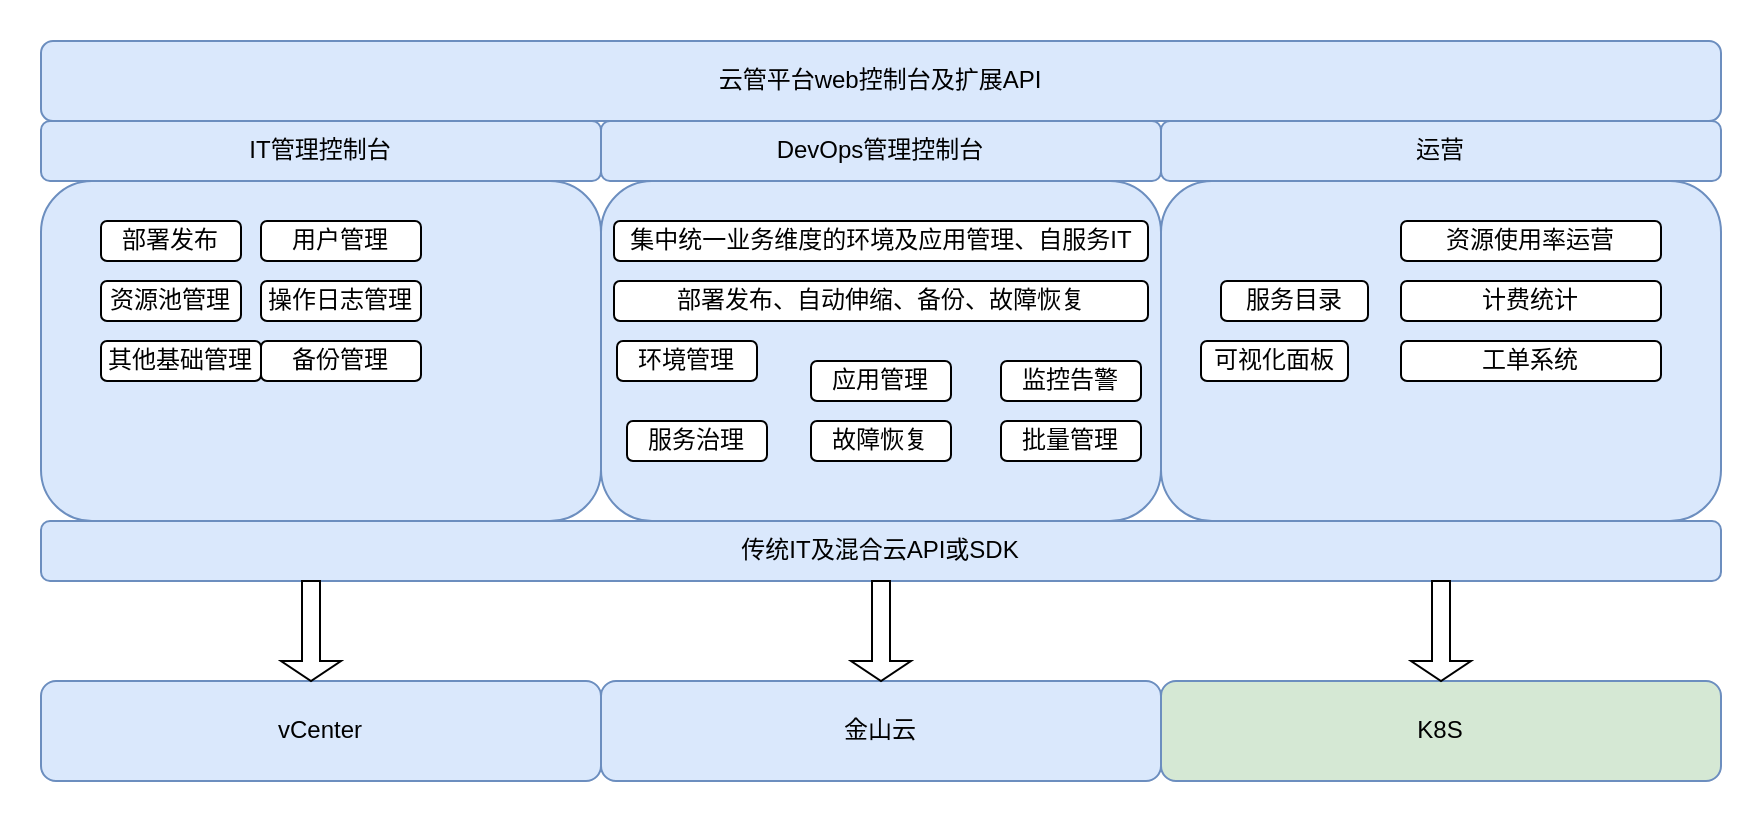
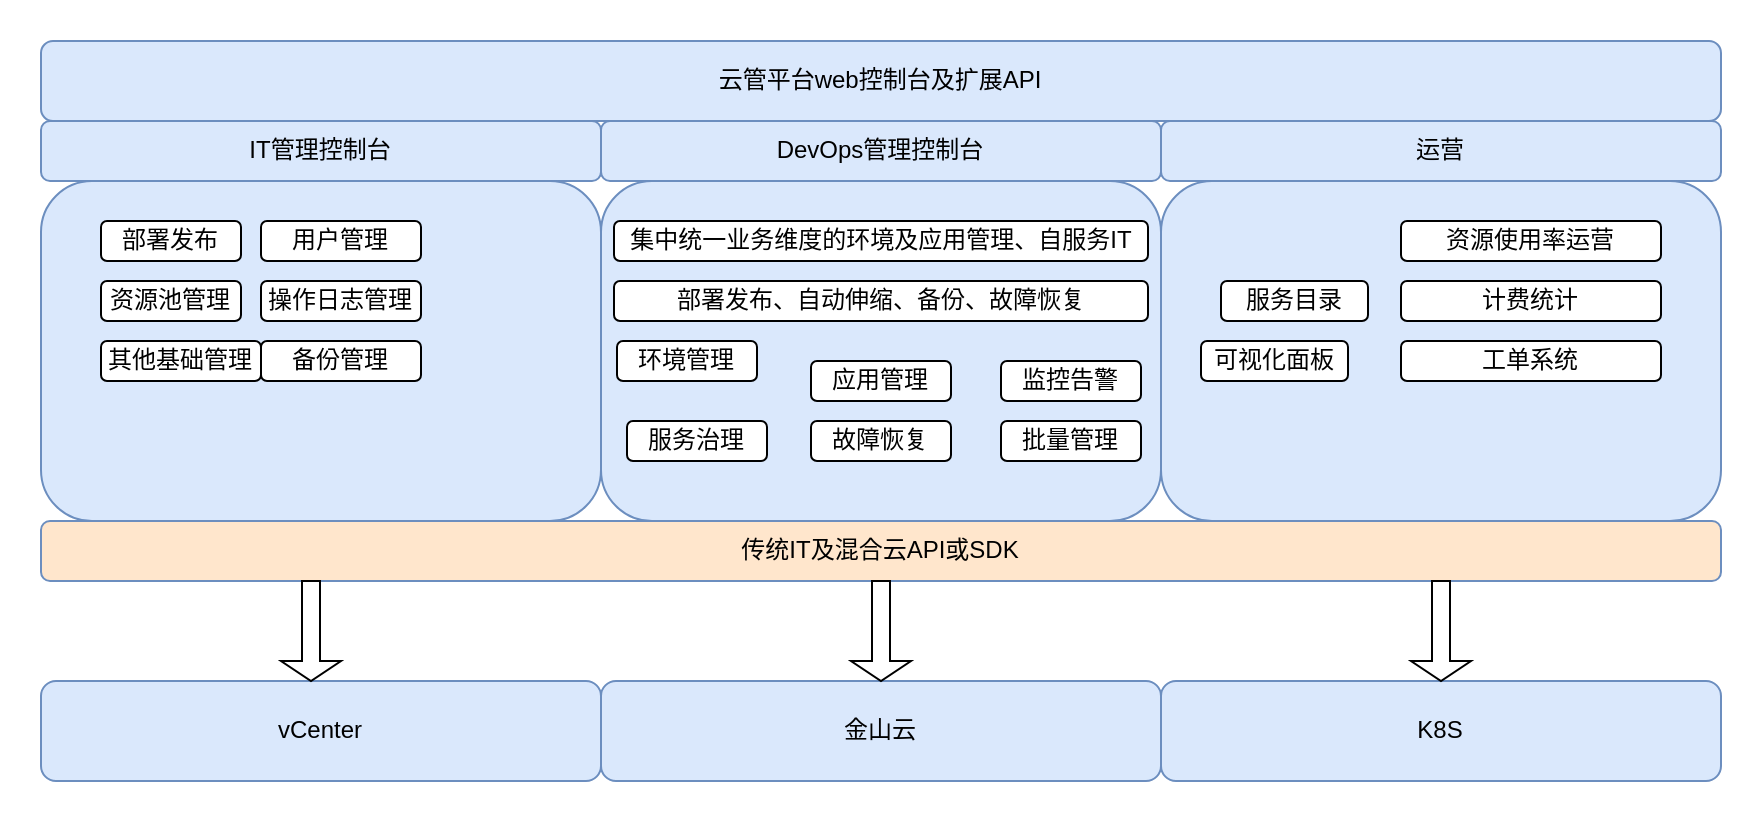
node "传统IT及混合云API或SDK": fillcolor #dae8fc -> #ffe6cc
node "K8S": fillcolor #d5e8d4 -> #dae8fc
